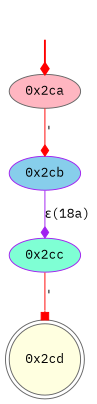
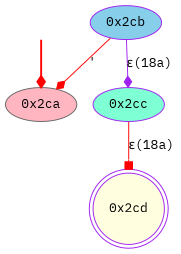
edge "0x2ca" -> "0x2cb": reversed
edge "0x2cc" -> "0x2cd": label "'" -> "ε(18a)"
node "0x2cd": color gray40 -> purple
